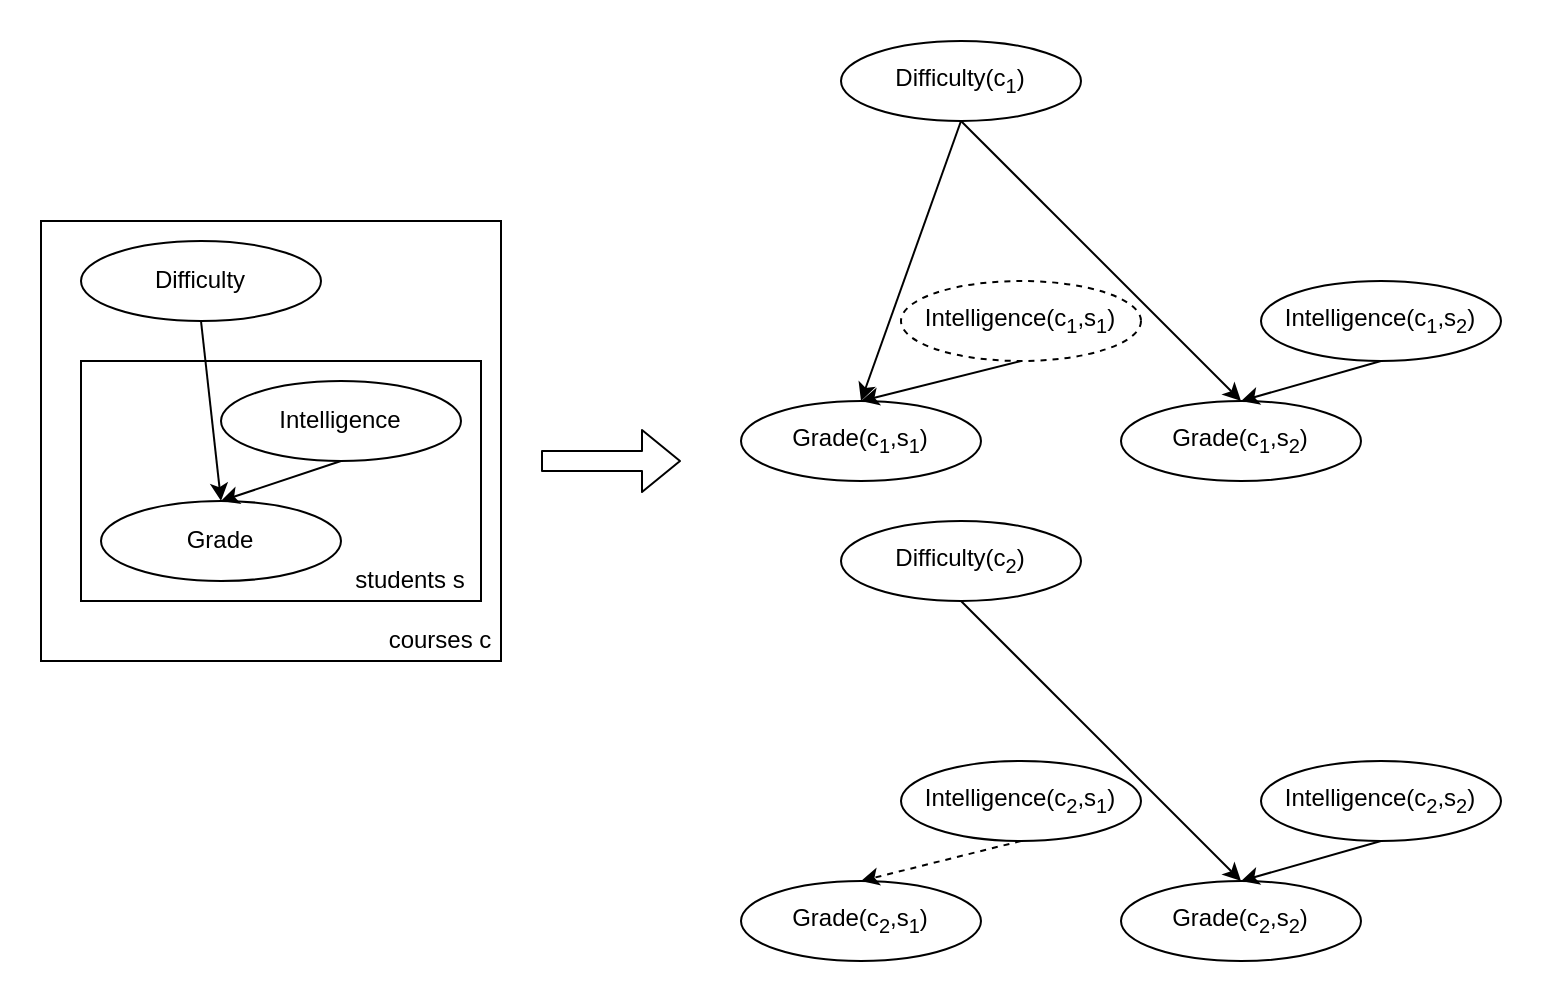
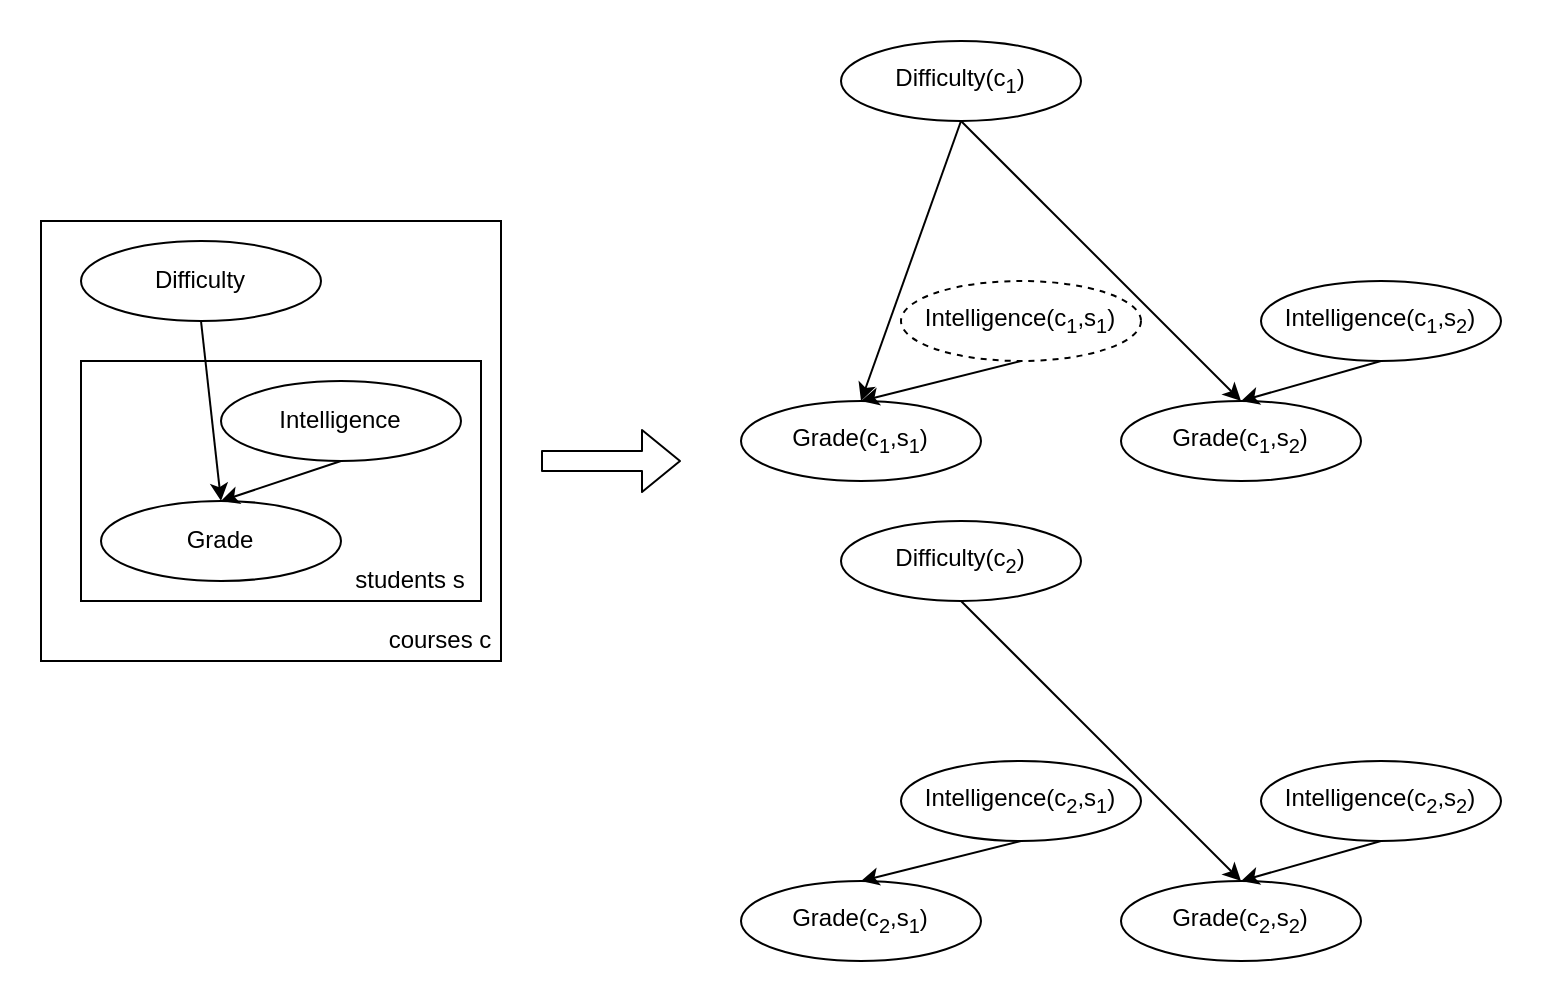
edge "Intelligence(c2,s1)" -> "Grade(c2,s1)": style dashed -> solid
